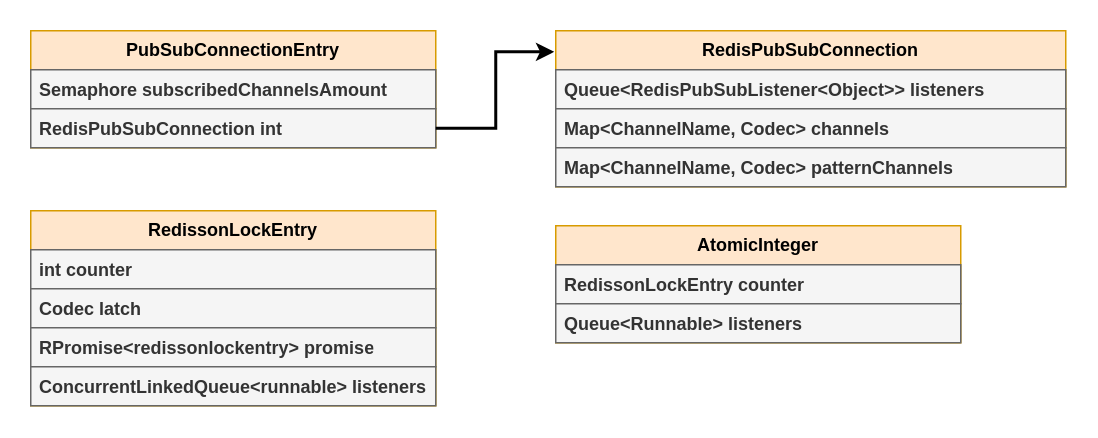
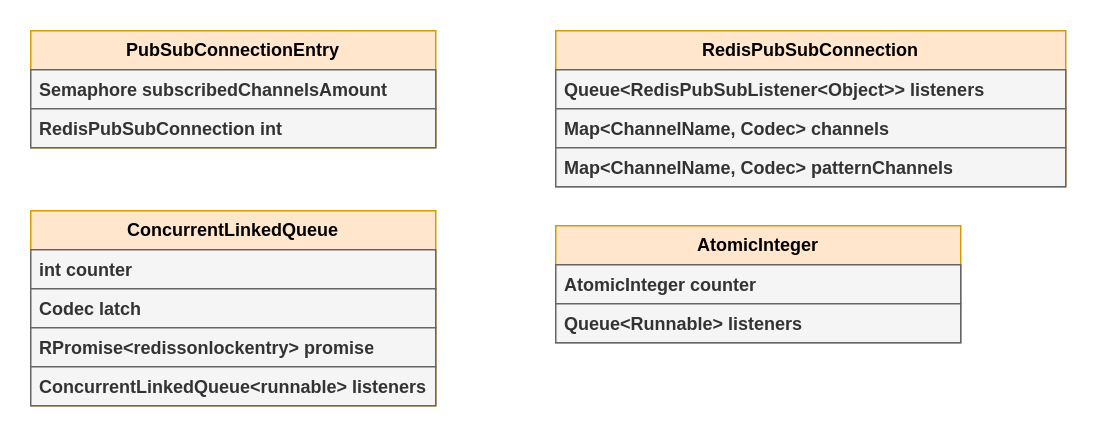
edge "RedisPubSubConnection int" -> "RedisPubSubConnection": removed
node "RedissonLockEntry": label "RedissonLockEntry" -> "ConcurrentLinkedQueue"
node "RedissonLockEntry counter": label "RedissonLockEntry counter" -> "AtomicInteger counter"
